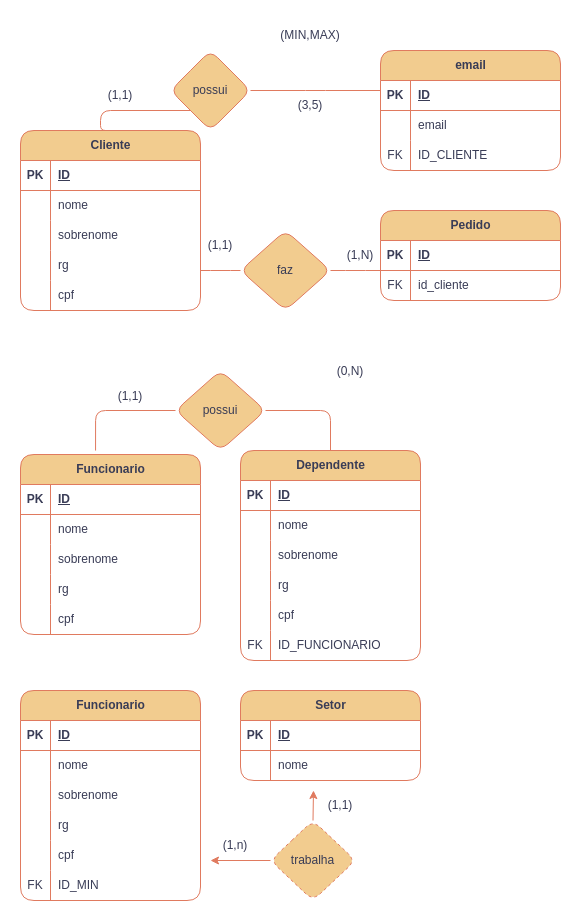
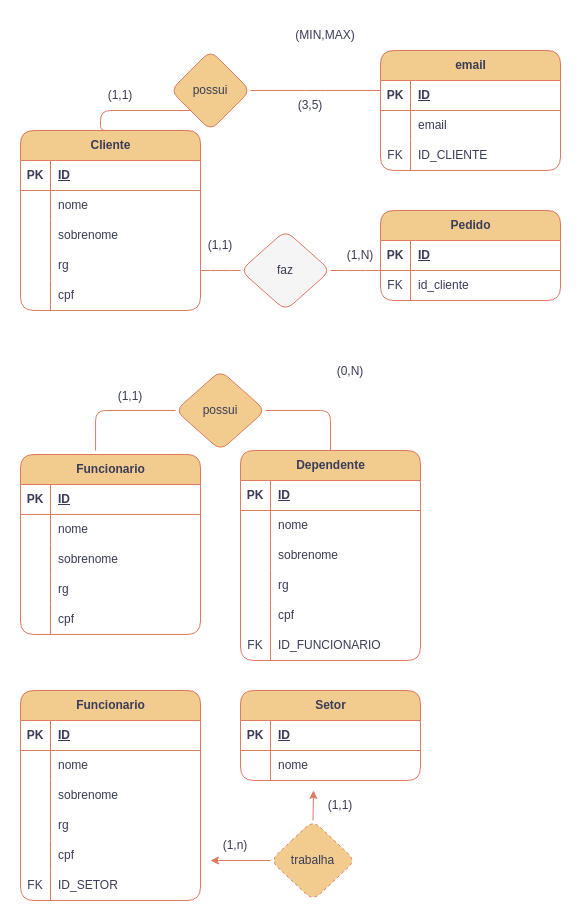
node "(MIN,MAX)": moved (311, 36) -> (326, 36)
node "faz": fillcolor #f2cc8f -> #f5f5f5
node "ID_MIN": label "ID_MIN" -> "ID_SETOR"
